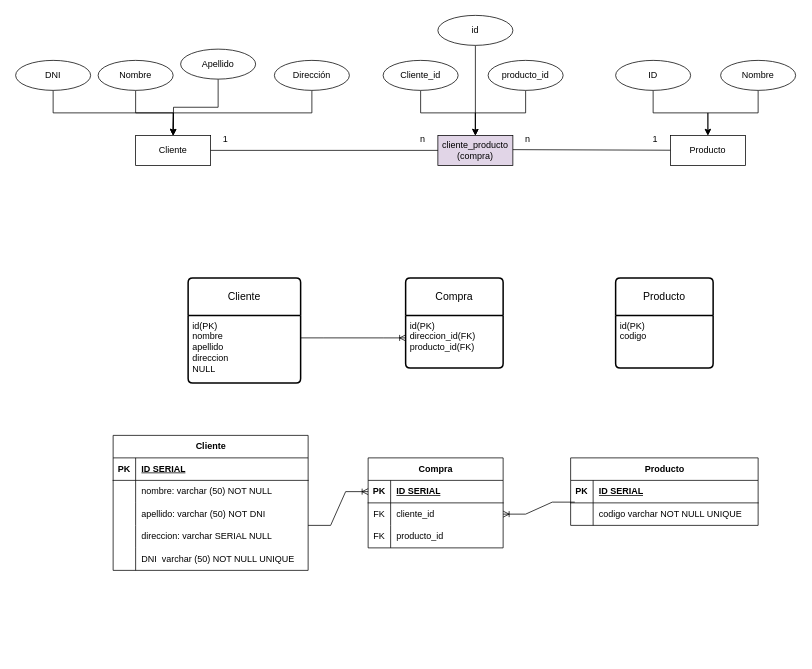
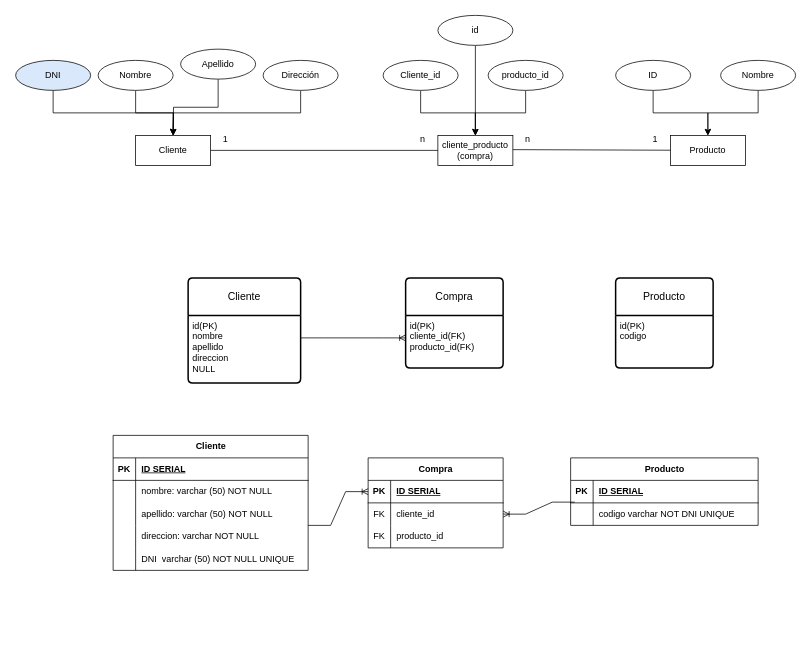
node "DNI": fillcolor #ffffff -> #dae8fc
node "Dirección": moved (312, 75) -> (300, 75)
node "cliente_producto (compra)": fillcolor #e1d5e7 -> #ffffff
node "id(PK) direccion_id(FK) producto_id(FK)": label "id(PK) direccion_id(FK) producto_id(FK)" -> "id(PK) cliente_id(FK) producto_id(FK)"
node "apellido: varchar (50) NOT DNI": label "apellido: varchar (50) NOT DNI" -> "apellido: varchar (50) NOT NULL"
node "codigo varchar NOT NULL UNIQUE": label "codigo varchar NOT NULL UNIQUE" -> "codigo varchar NOT DNI UNIQUE"
node "direccion: varchar SERIAL NULL": label "direccion: varchar SERIAL NULL" -> "direccion: varchar NOT NULL"
